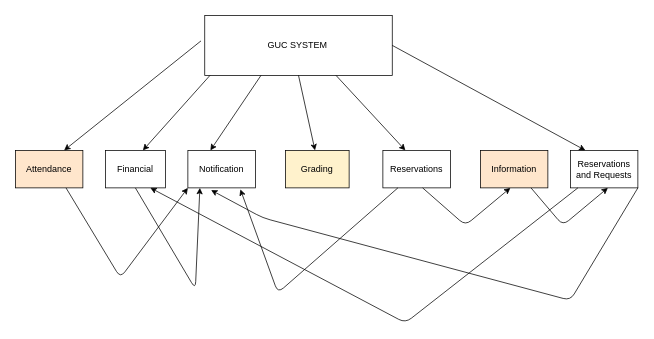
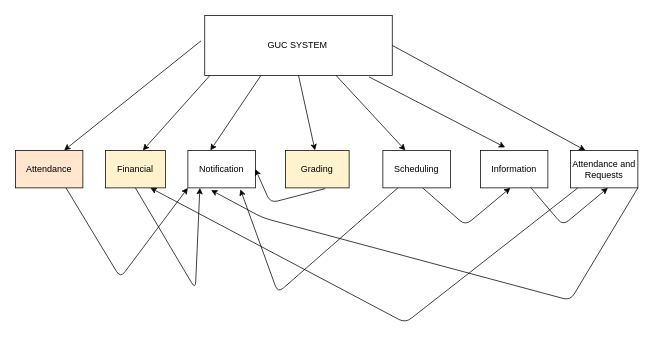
edge "GUC SYSTEM" -> "Information": added
node "Financial": fillcolor #ffffff -> #fff2cc
node "Reservations": label "Reservations" -> "Scheduling"
node "Information": fillcolor #ffe6cc -> #ffffff
node "Reservations and Requests": label "Reservations and Requests" -> "Attendance and Requests"
edge "Grading" -> "Notification": added
